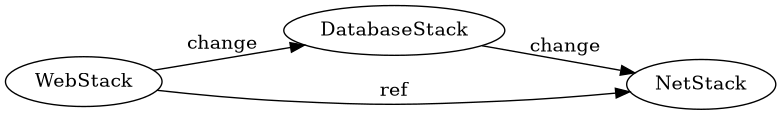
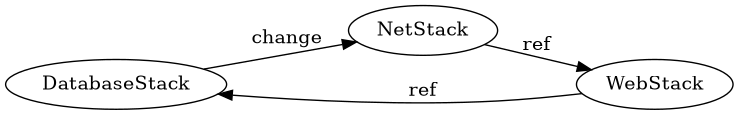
edge "WebStack" -> "DatabaseStack": label "change" -> "ref"
edge "WebStack" -> "NetStack": reversed
